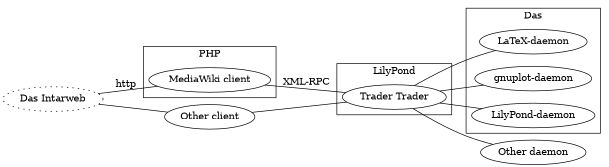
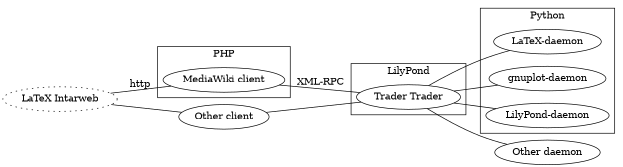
cluster "Das": label "Das" -> "Python"
node "Das Intarweb": label "Das Intarweb" -> "LaTeX Intarweb"
